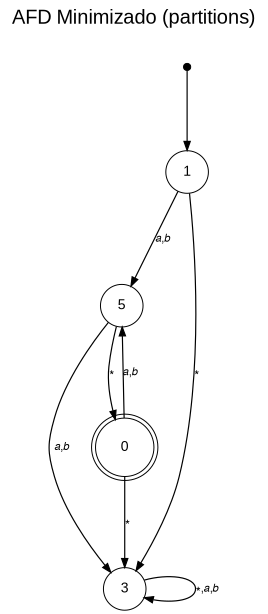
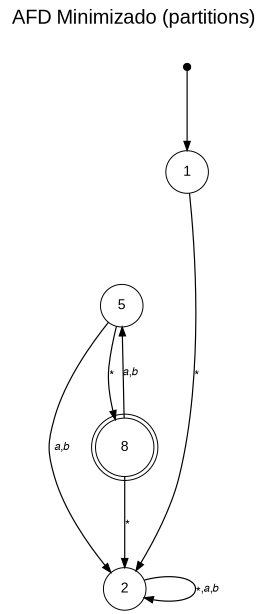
edge "1" -> "5": removed, label "𝑎,𝑏"
node "0": label "0" -> "8"
node "3": label "3" -> "2"
